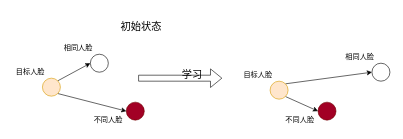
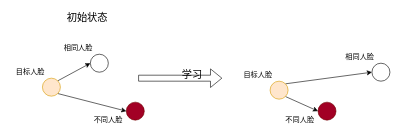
node "初始状态": moved (141, 27) -> (87, 18)
